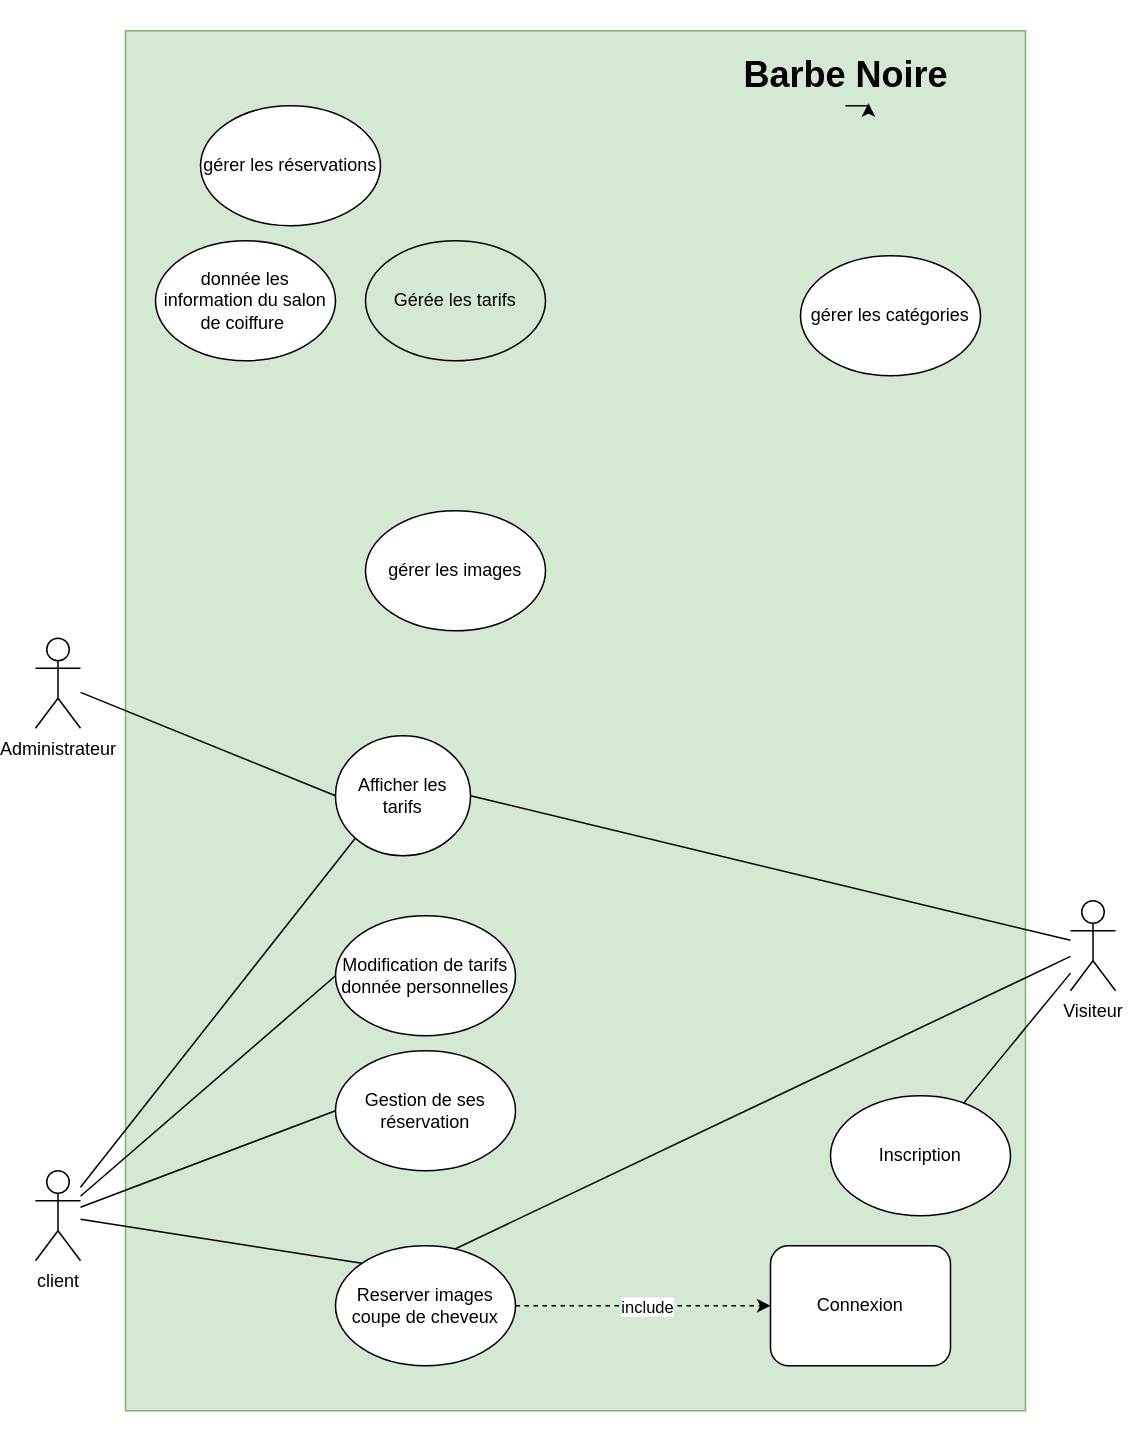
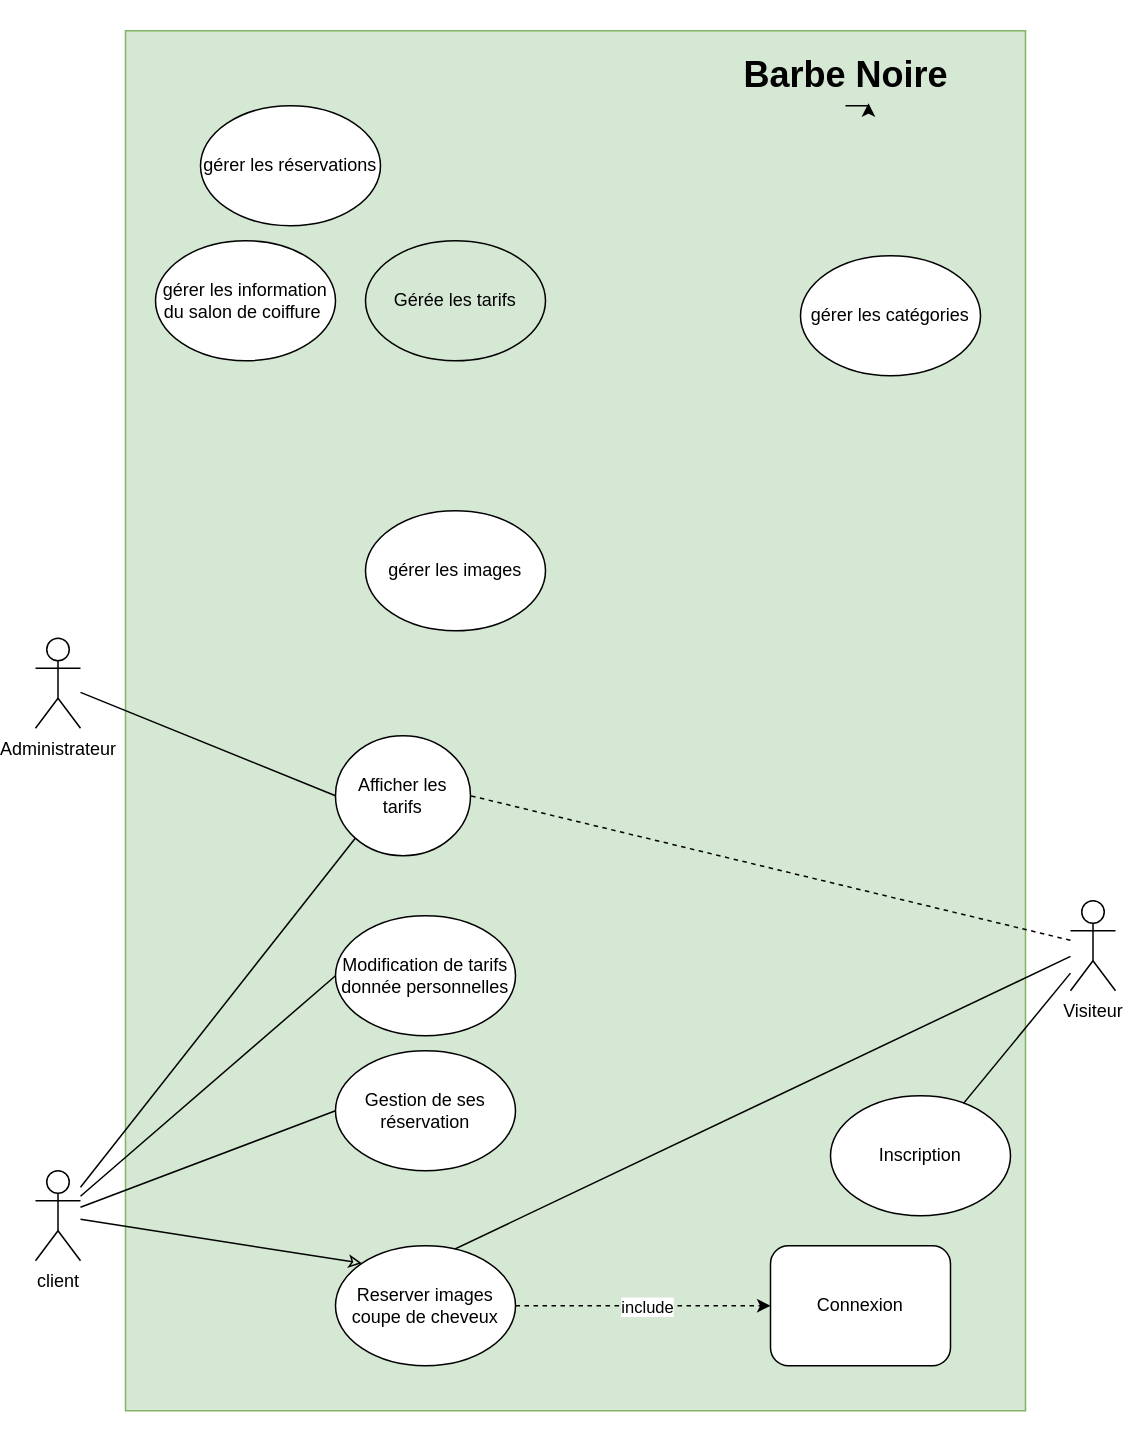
node "donnée les information du salon de coiffure": label "donnée les information du salon de coiffure" -> "gérer les information du salon de coiffure"
edge "Afficher les tarifs" -- "Visiteur": style solid -> dashed
edge "client" -- "Reserver images coupe de cheveux": arrowhead none -> classic
